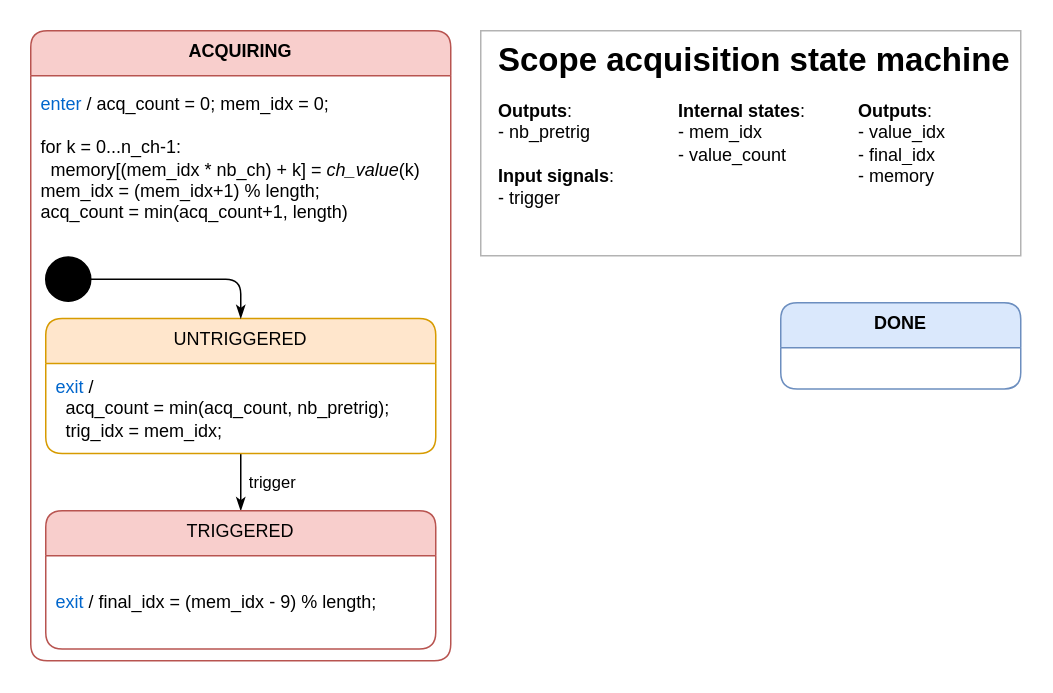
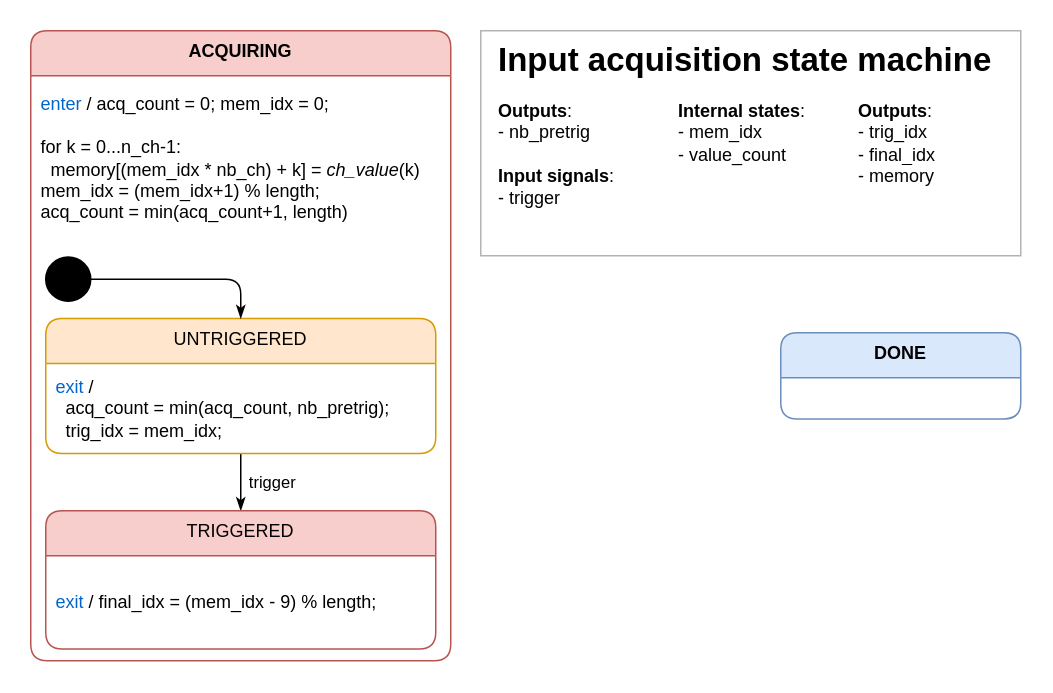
node "Scope acquisition state machine": label "Scope acquisition state machine" -> "Input acquisition state machine"
node "Outputs: - value_idx - final_idx - memory": label "Outputs: - value_idx - final_idx - memory" -> "Outputs: - trig_idx - final_idx - memory"
node "DONE": moved (901, 346) -> (901, 376)
